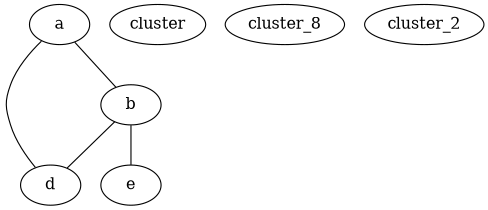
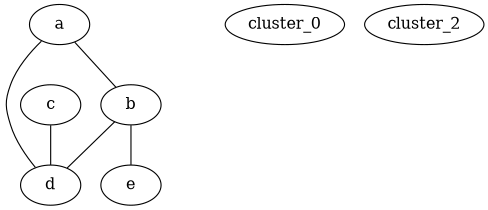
node "cluster": removed
node "cluster_8": label "cluster_8" -> "cluster_0"
node "c": added
